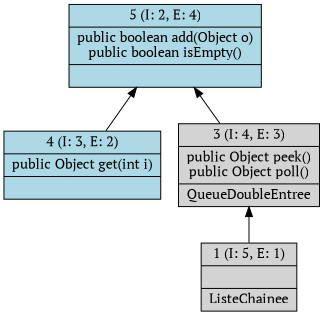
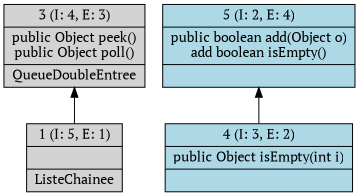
node "5 (I: 2, E: 4)": text "public boolean isEmpty()" -> "add boolean isEmpty()"
edge "3 (I: 4, E: 3)" -> "5 (I: 2, E: 4)": removed
node "4 (I: 3, E: 2)": text "public Object get(int i)" -> "public Object isEmpty(int i)"
